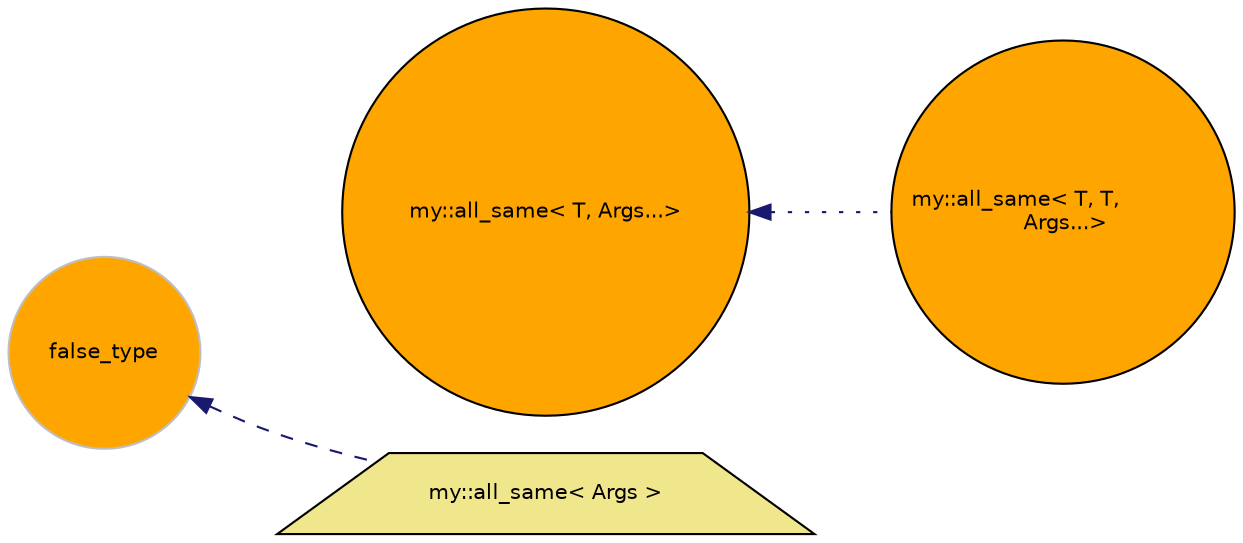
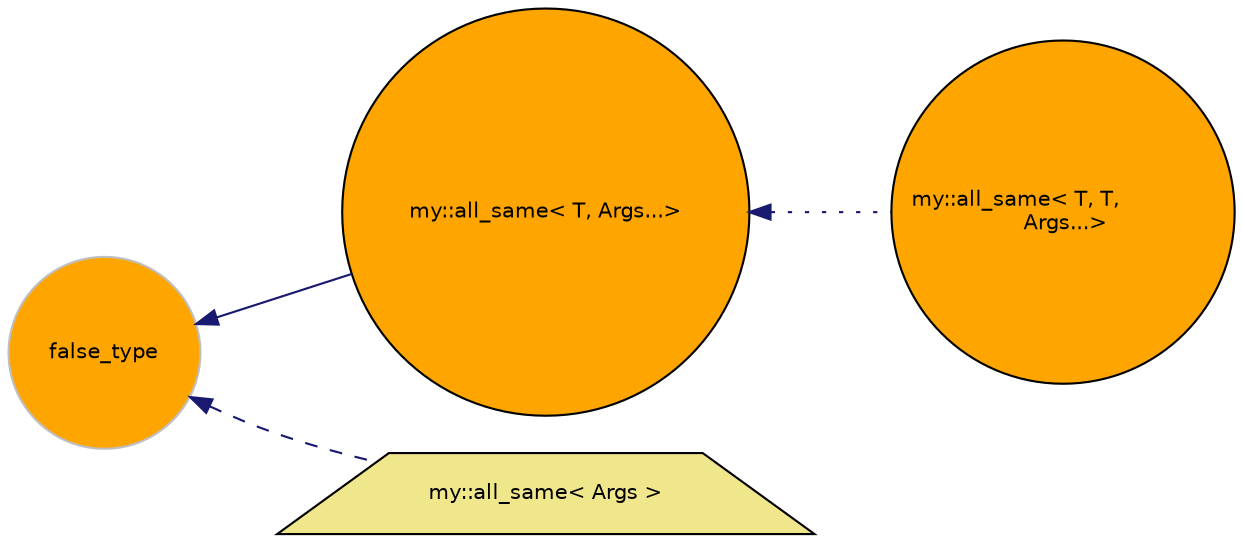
edge "my::all_same< T, Args...>" -> "false_type": added
